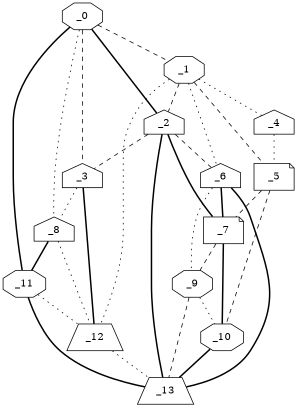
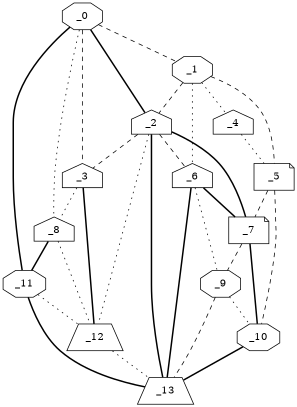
edge "_1" -- "_12": now "_2" -- "_12"
